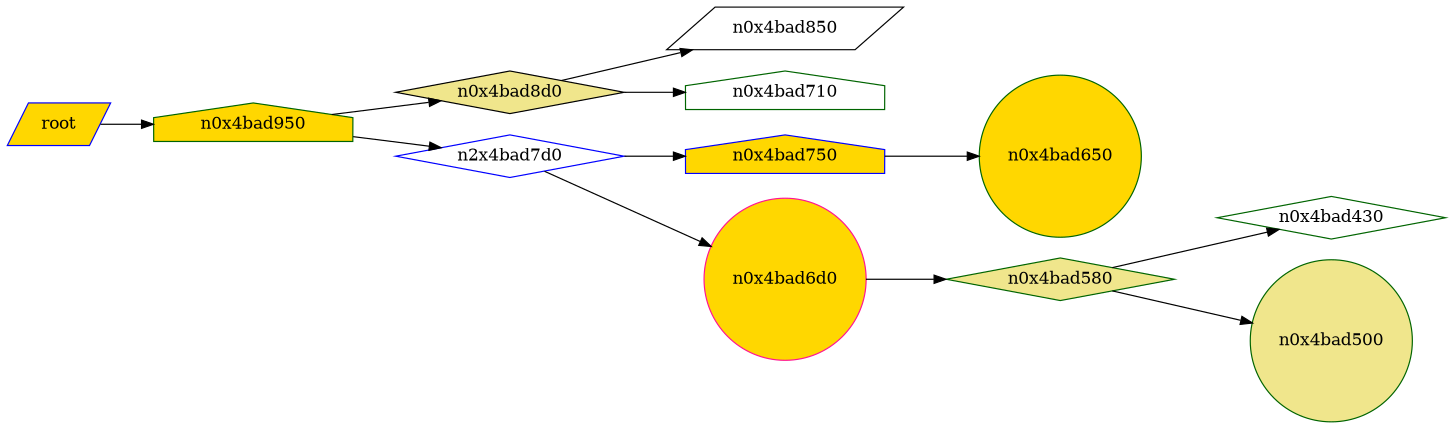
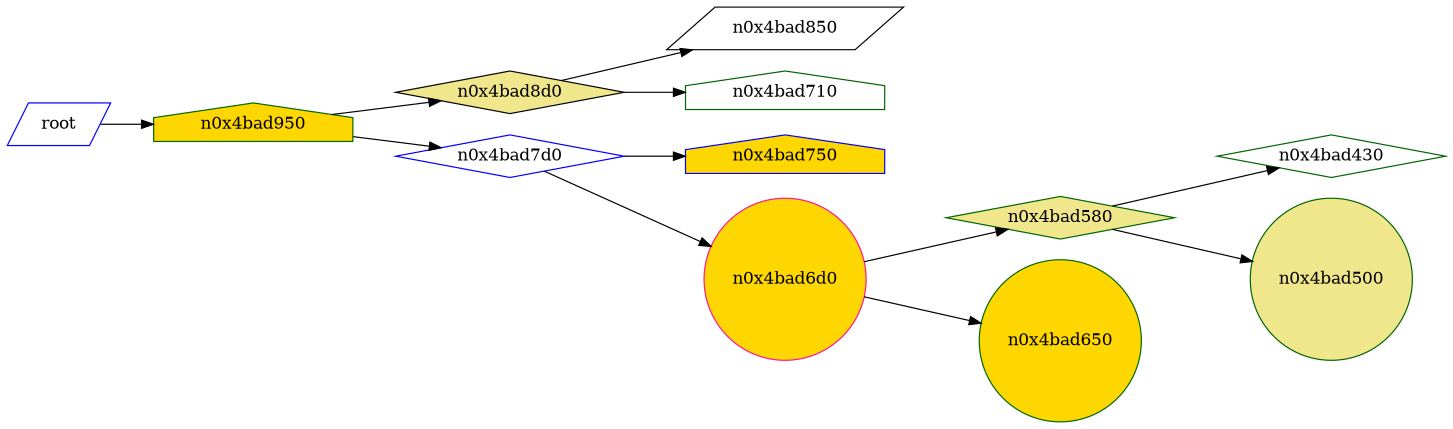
node "root": fillcolor gold -> white
node "n2x4bad7d0": label "n2x4bad7d0" -> "n0x4bad7d0"
edge "n0x4bad750" -> "n0x4bad650": now "n0x4bad6d0" -> "n0x4bad650"
